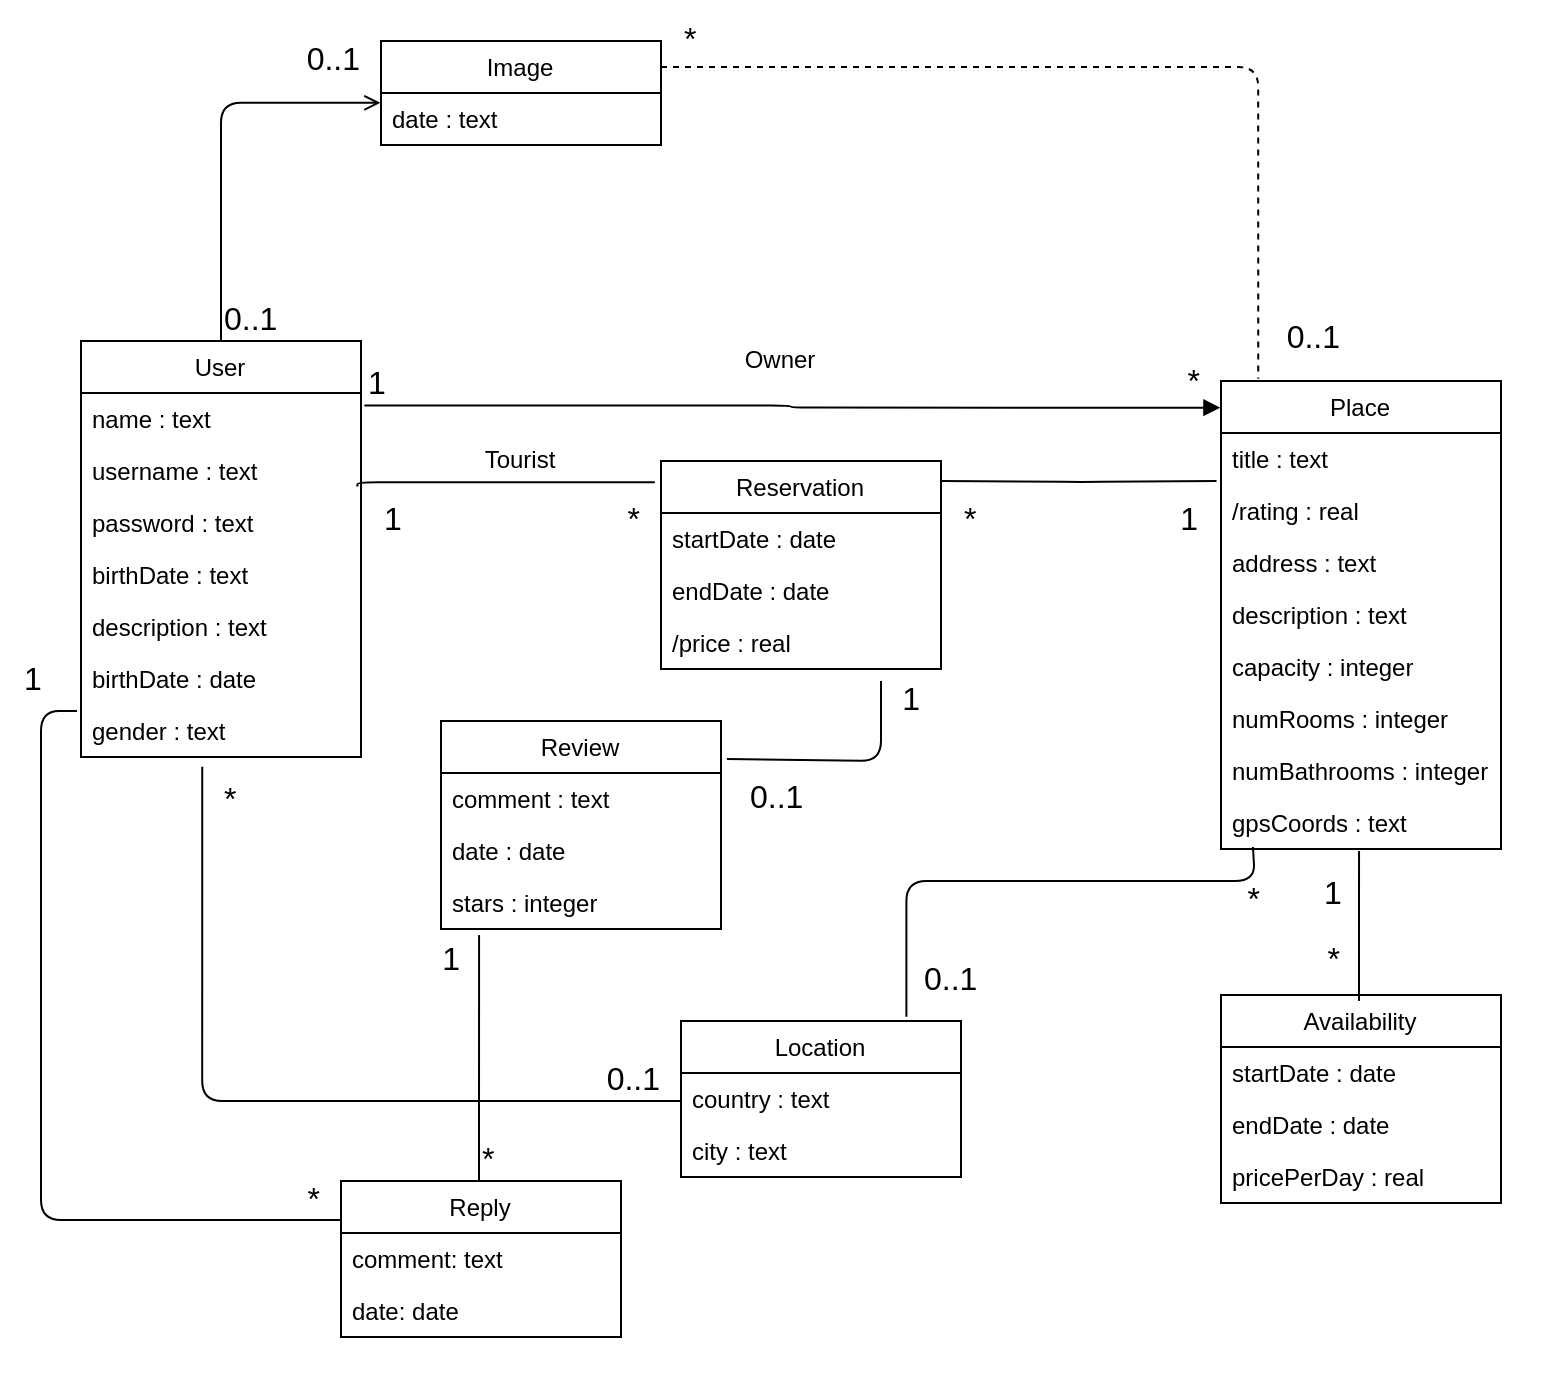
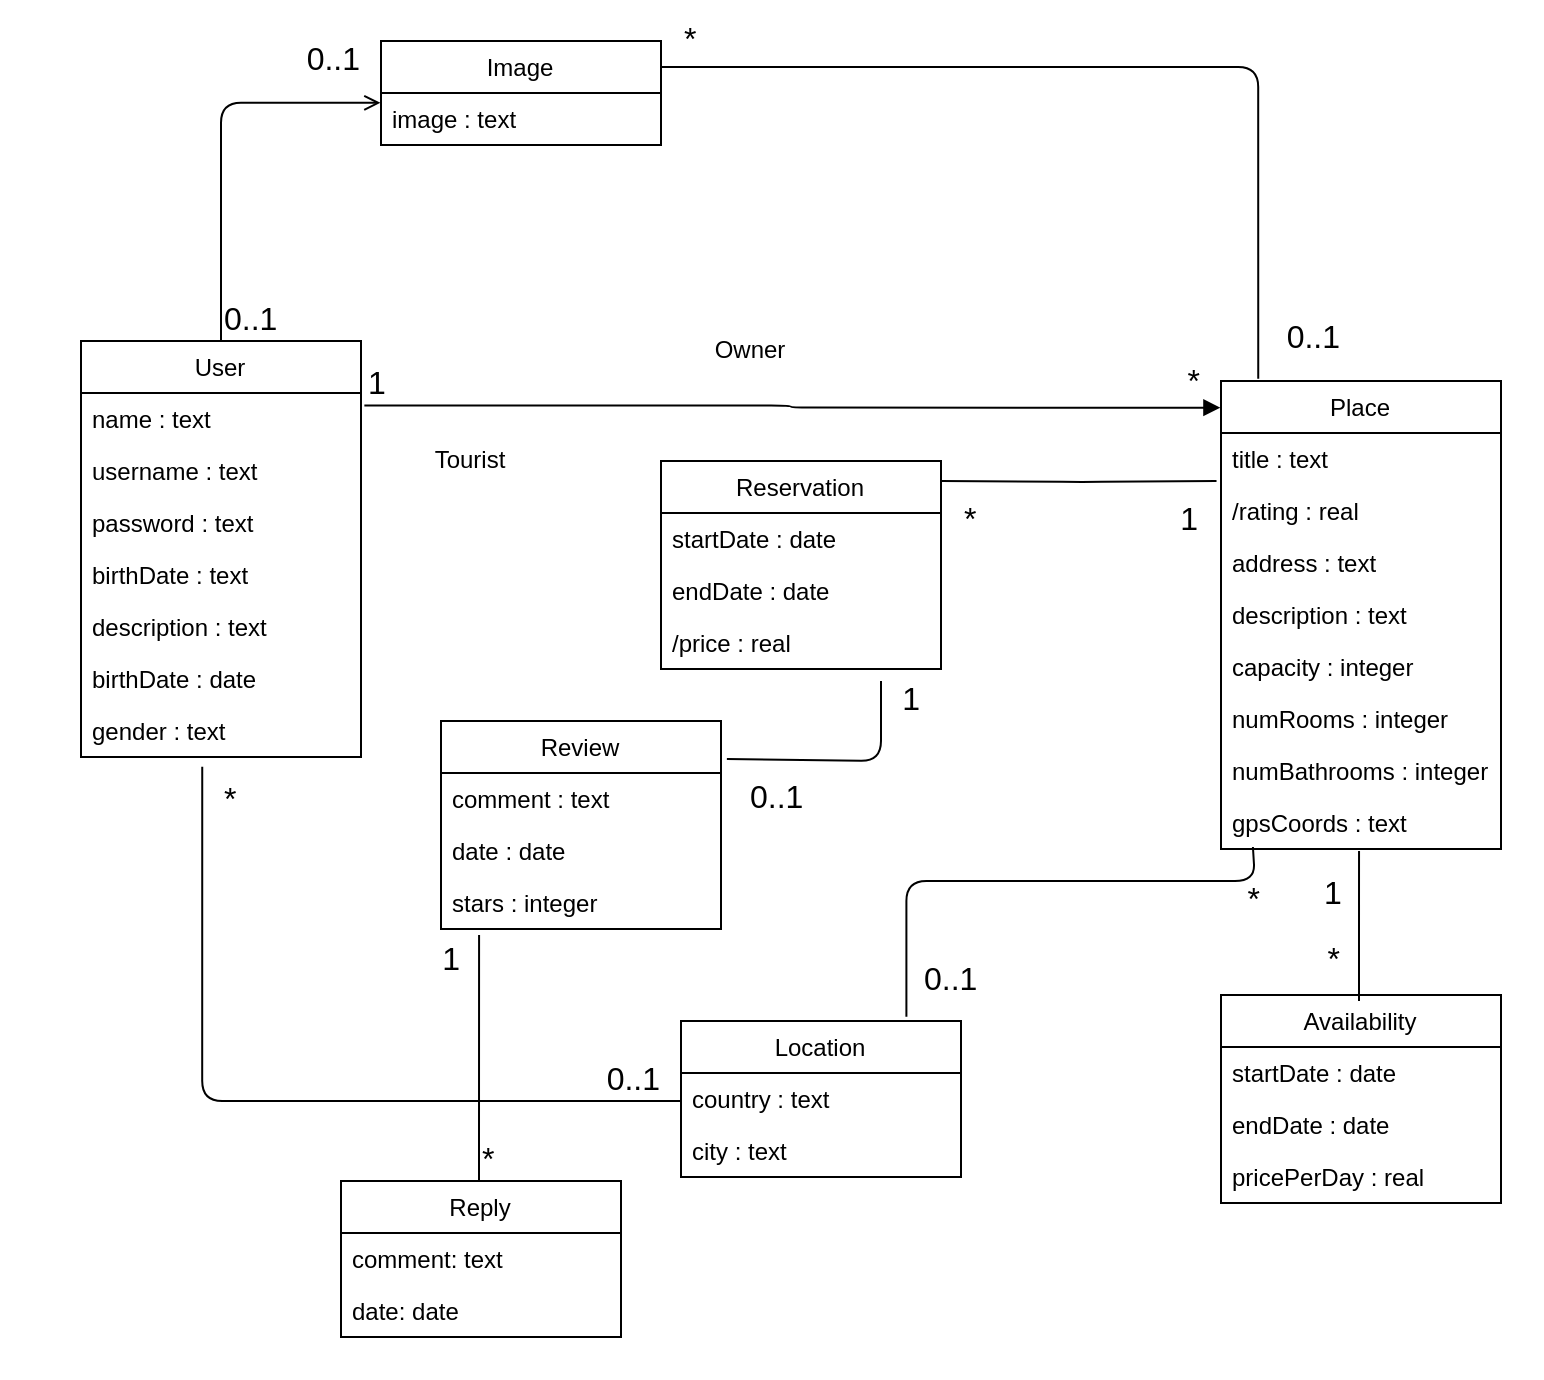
edge "Image" -- "Place": style dashed -> solid
node "date : text": label "date : text" -> "image : text"
node "Owner": moved (781, 361) -> (751, 351)
node "Tourist": moved (521, 461) -> (471, 461)
edge "password : text" -- "Reservation": removed, labels "1", "*"
edge "gender : text" -- "Reply": removed, labels "1", "*"
